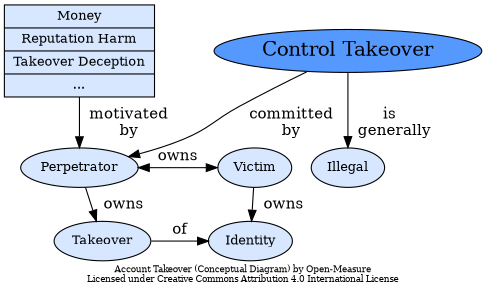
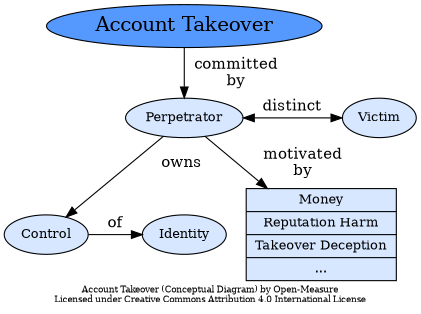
node "Control Takeover": label "Control Takeover" -> "Account Takeover"
edge "Money" -> "Perpetrator": reversed
edge "Perpetrator" -- "Victim": label "  owns  " -> "  distinct  "
node "Illegal": removed
edge "Victim" -> "Identity": removed, label "owns"
node "Takeover": label "Takeover" -> "Control"
